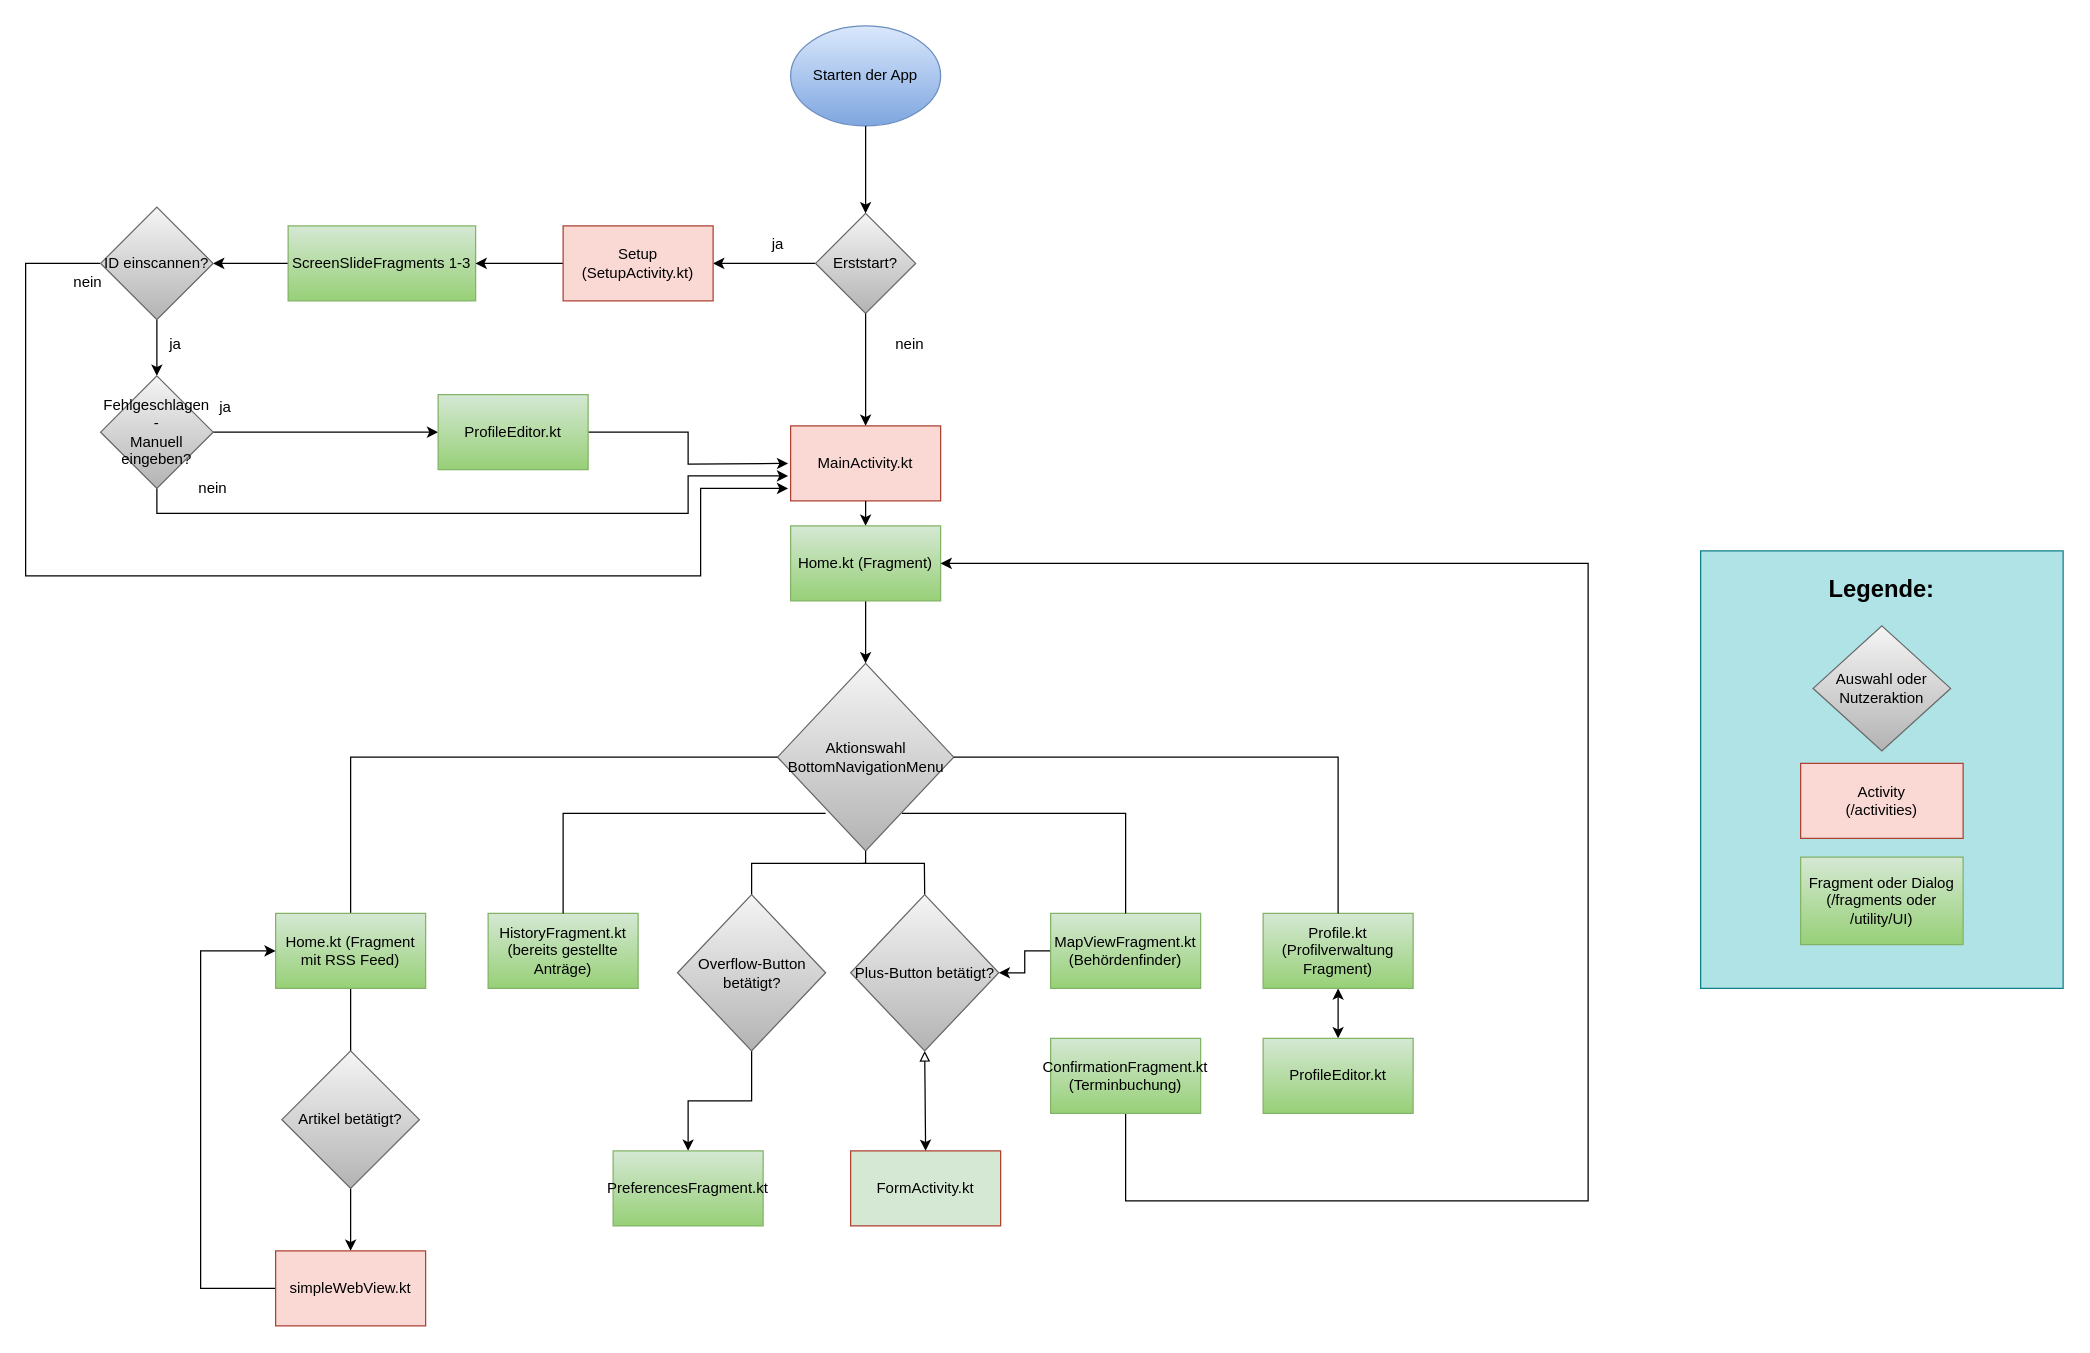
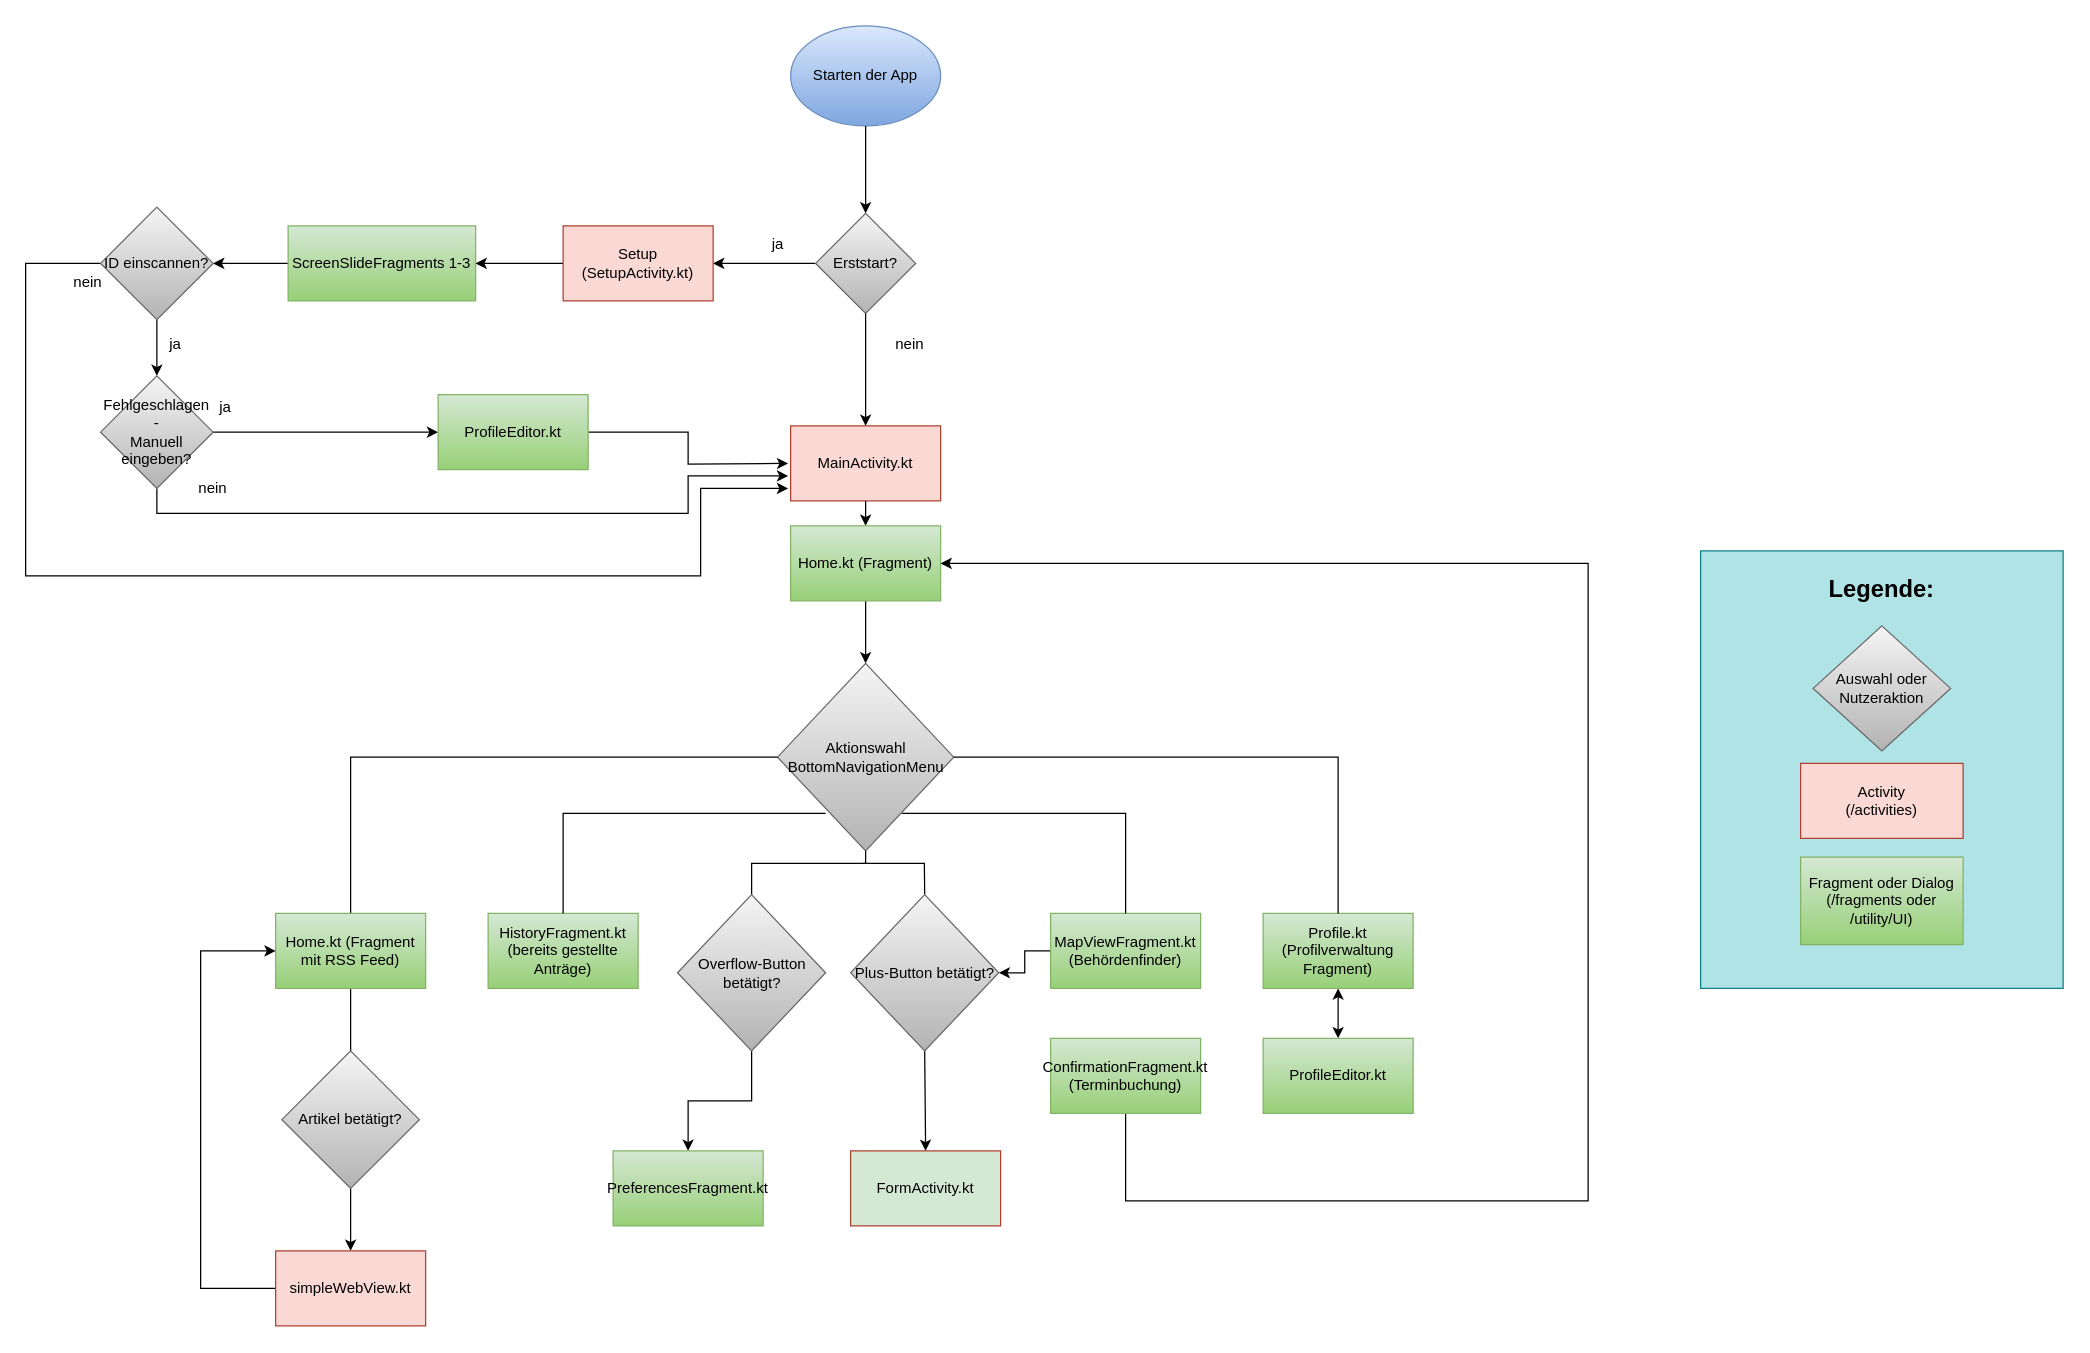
edge "Plus-Button betätigt?" -- "FormActivity.kt": arrowhead block -> none
